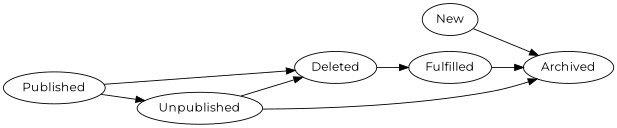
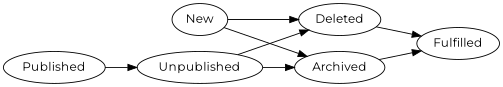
edge "Fulfilled" -> "Archived": reversed
edge "Published" -> "Deleted": now "New" -> "Deleted"
